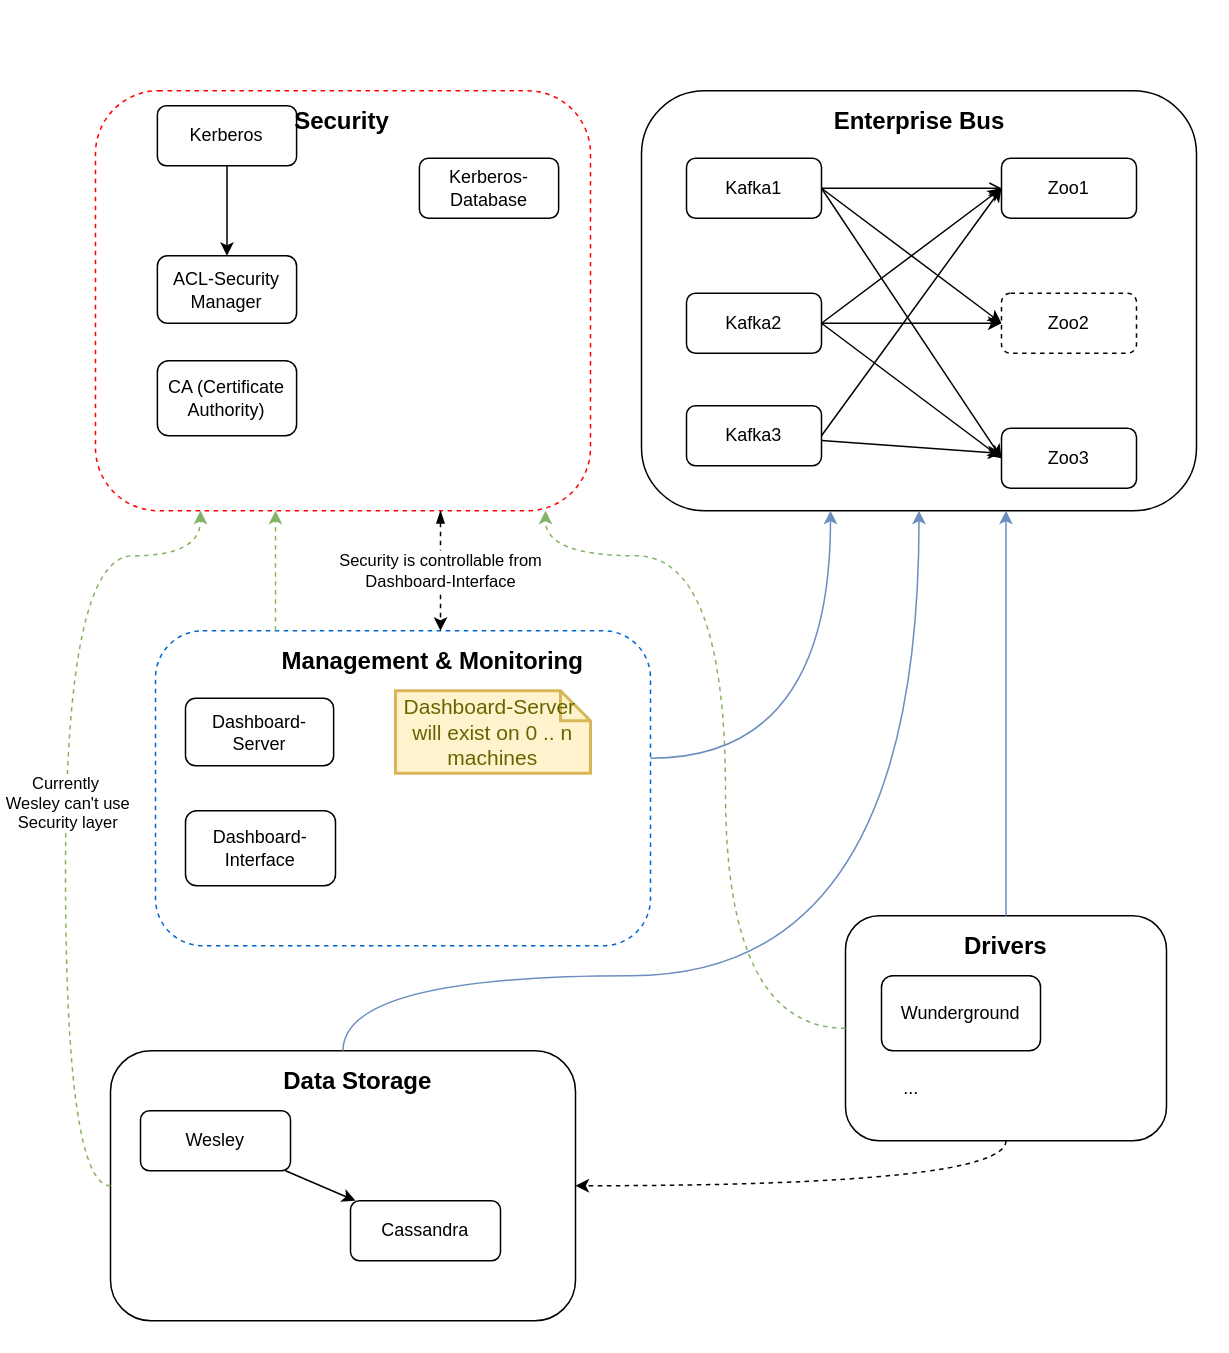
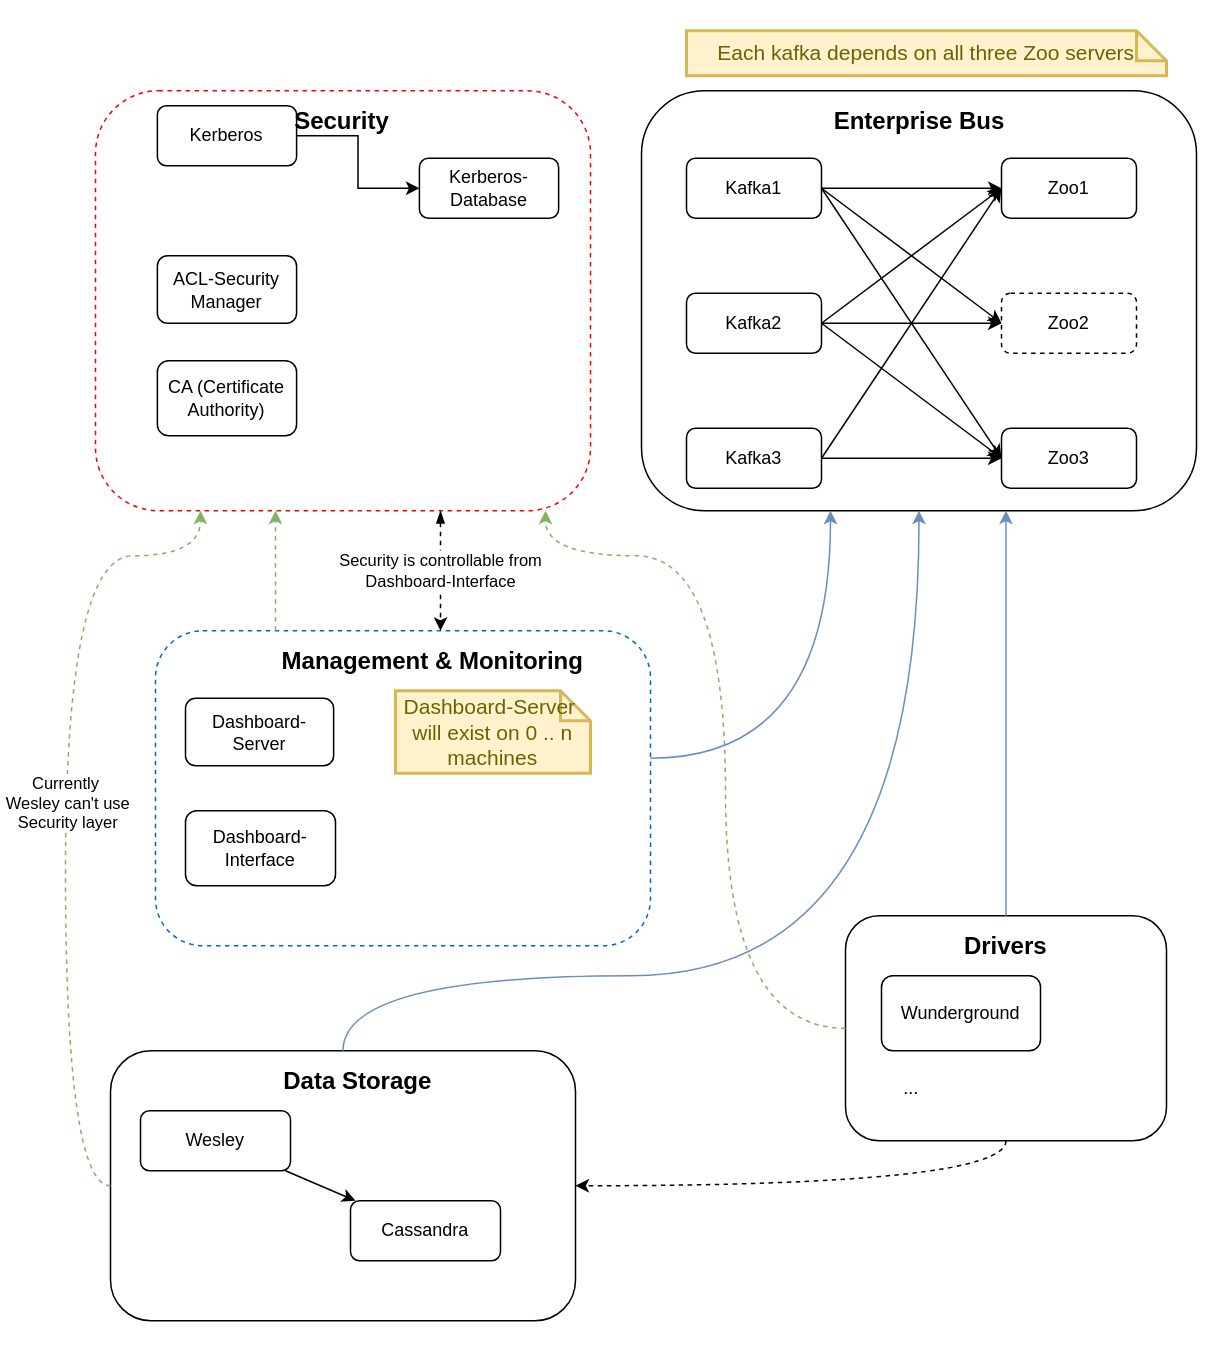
node "Each kafka depends on all three Zoo servers": added
edge "Kafka1" -> "Zoo1": arrowhead open -> classic
edge "Kerberos" -> "ACL-Security Manager": now "Kerberos" -> "Kerberos-Database"
node "Kafka3": moved (754, 436) -> (754, 458)
